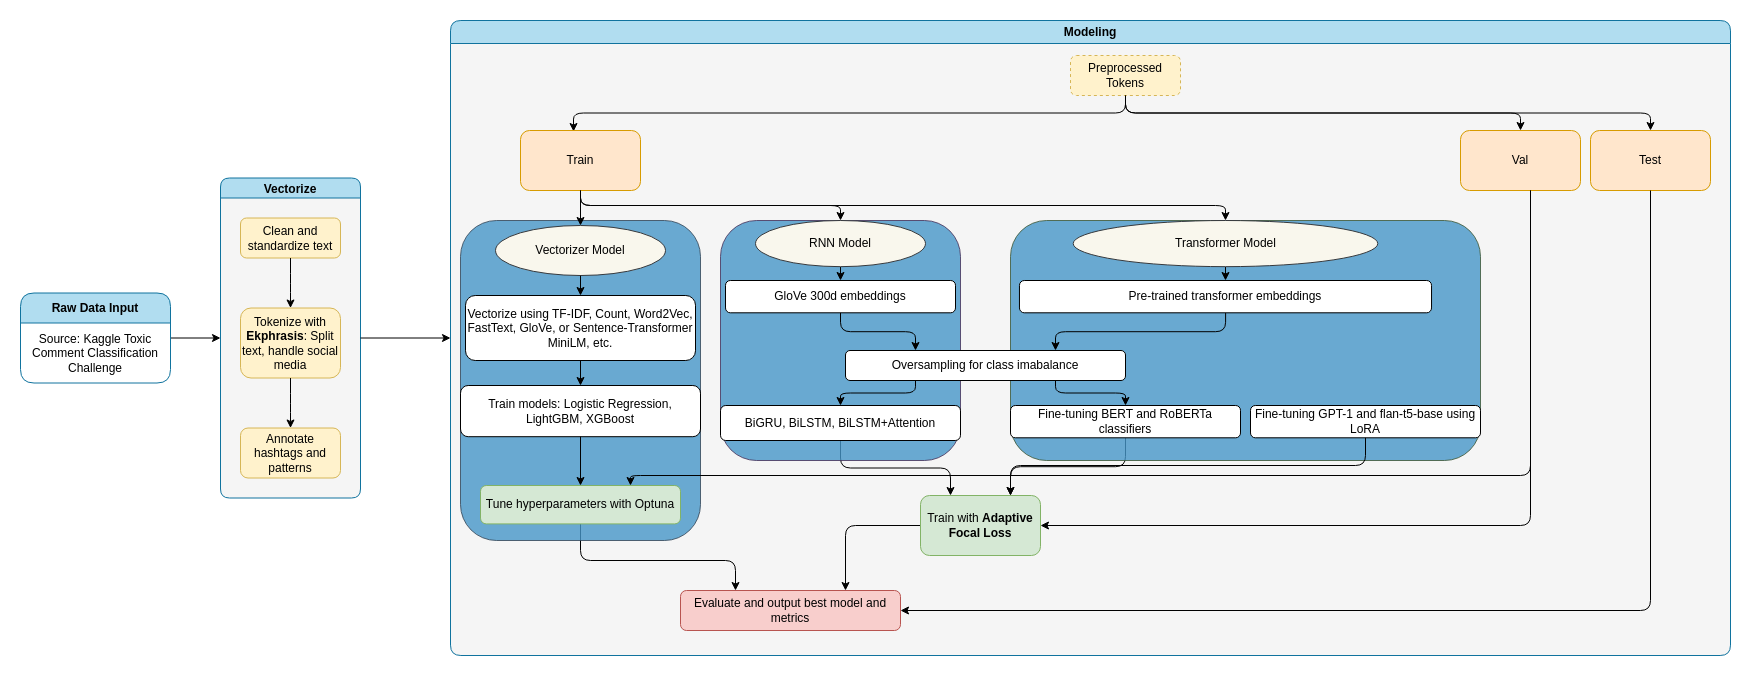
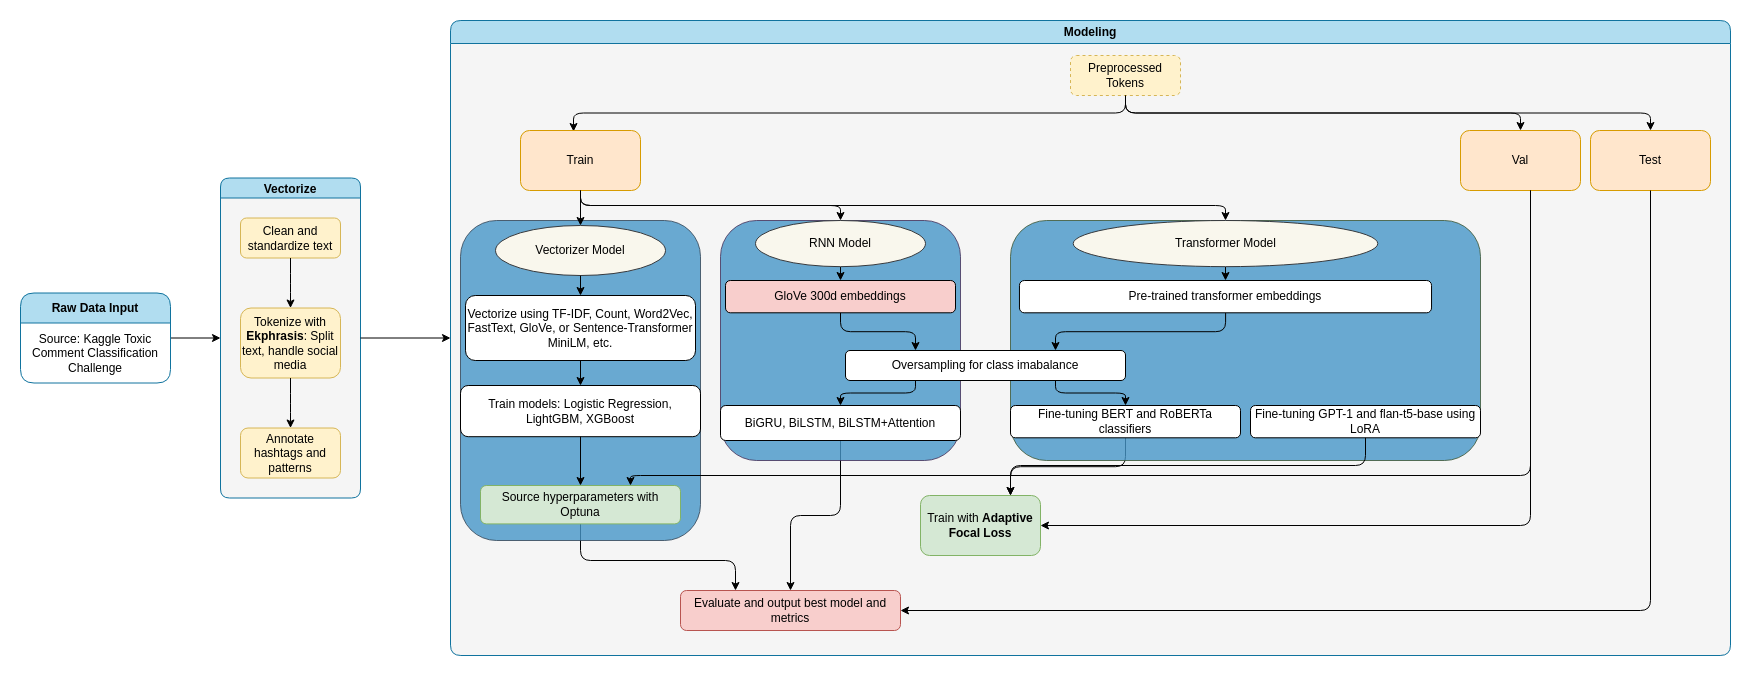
node "GloVe 300d embeddings": fillcolor #ffffff -> #f8cecc
edge "BiGRU, BiLSTM, BiLSTM+Attention" -> "Train with Adaptive Focal Loss": now "BiGRU, BiLSTM, BiLSTM+Attention" -> "Evaluate and output best model and metrics"
node "Tune hyperparameters with Optuna": label "Tune hyperparameters with Optuna" -> "Source hyperparameters with Optuna"
edge "Train with Adaptive Focal Loss" -> "Evaluate and output best model and metrics": removed
